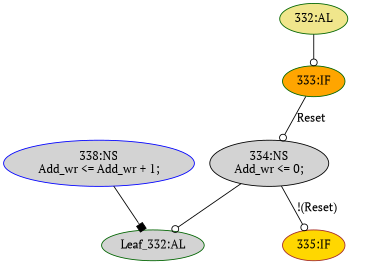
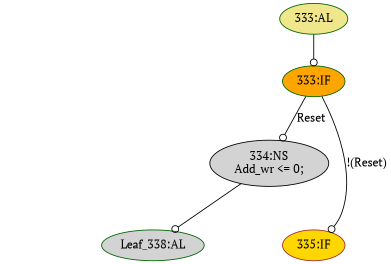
node "332:AL": label "332:AL" -> "333:AL"
node "338:NS Add_wr <= Add_wr + 1;": removed
edge "334:NS Add_wr <= 0;" -> "335:IF": now "333:IF" -> "335:IF"
node "Leaf_332:AL": label "Leaf_332:AL" -> "Leaf_338:AL"
